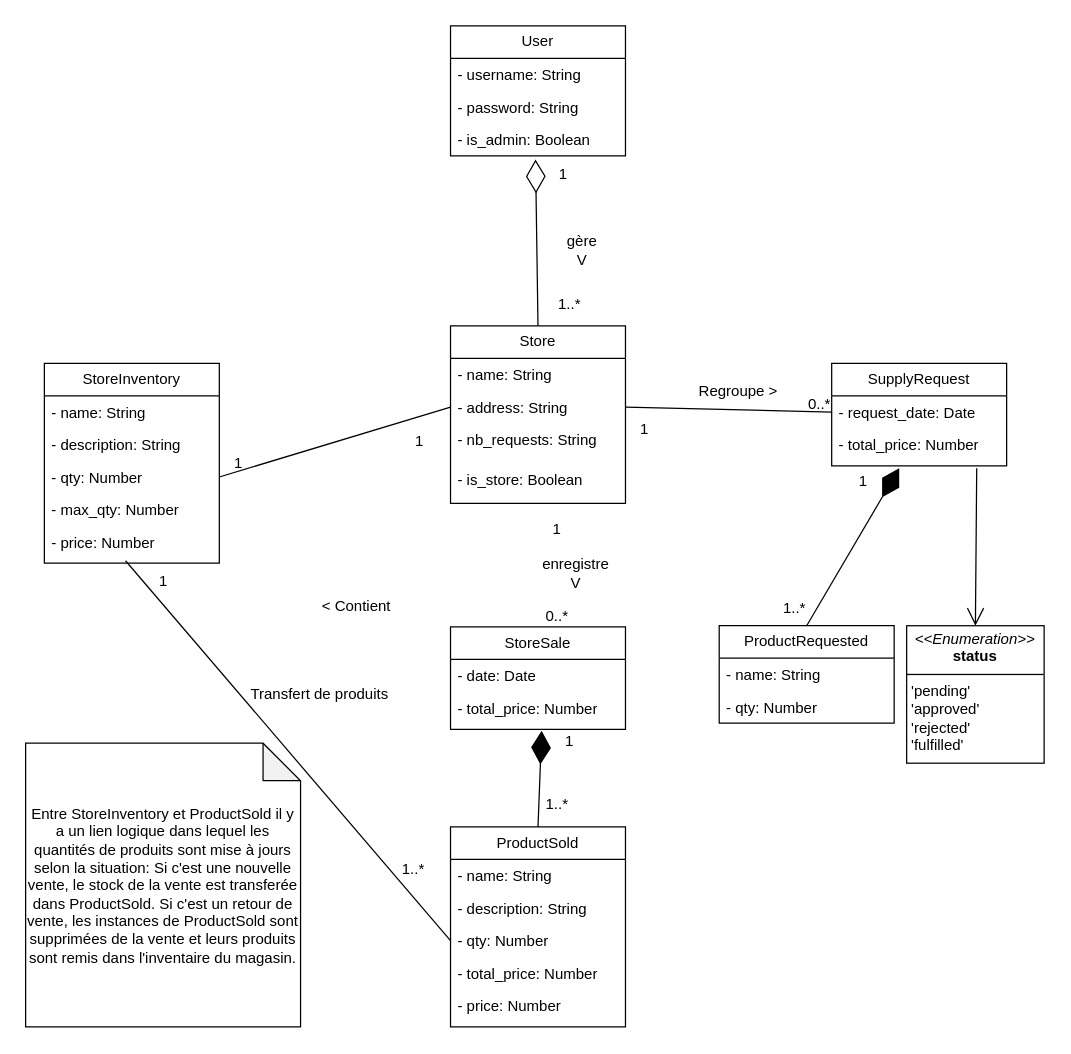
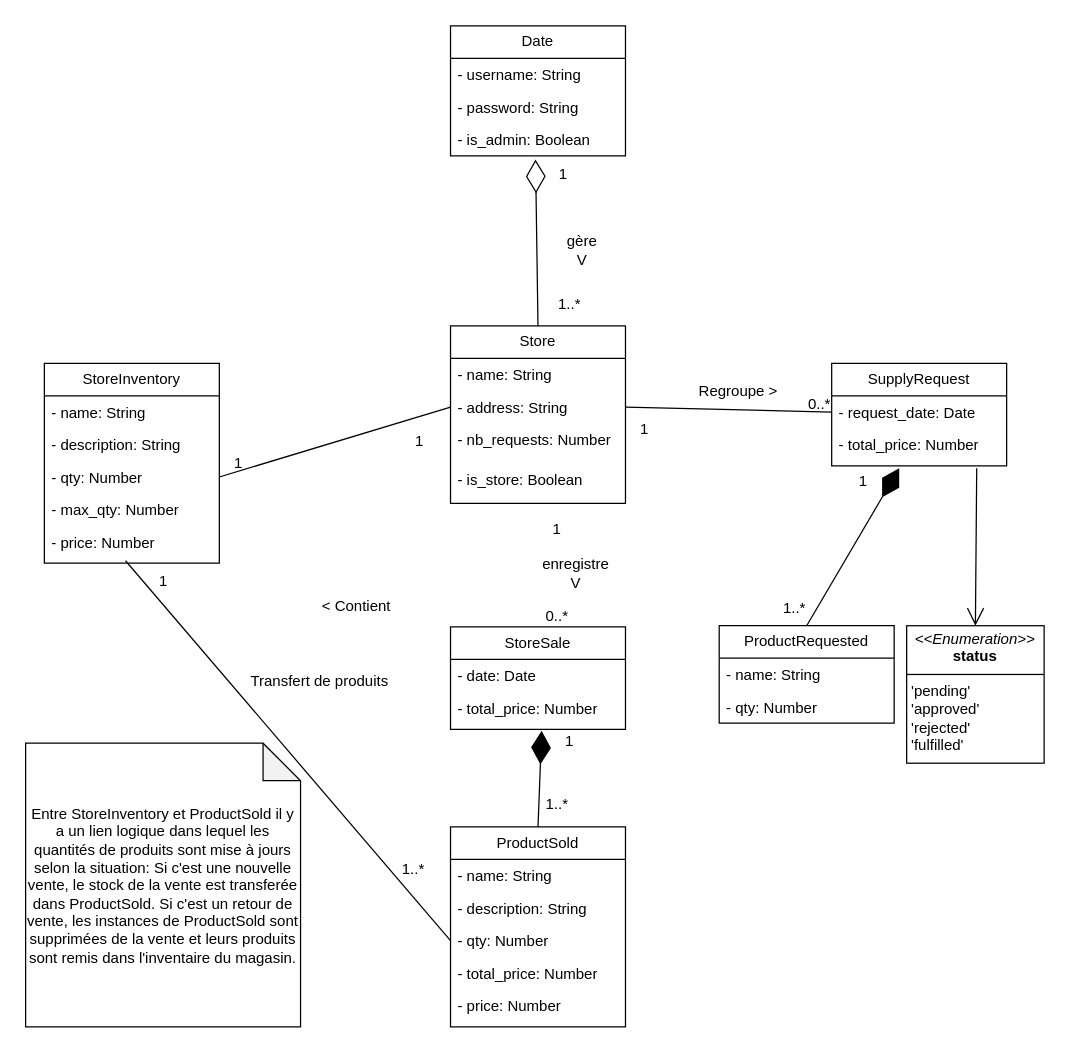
node "User": label "User" -> "Date"
node "- nb_requests: String": label "- nb_requests: String" -> "- nb_requests: Number"
node "Transfert de produits": moved (319, 694) -> (319, 682)
